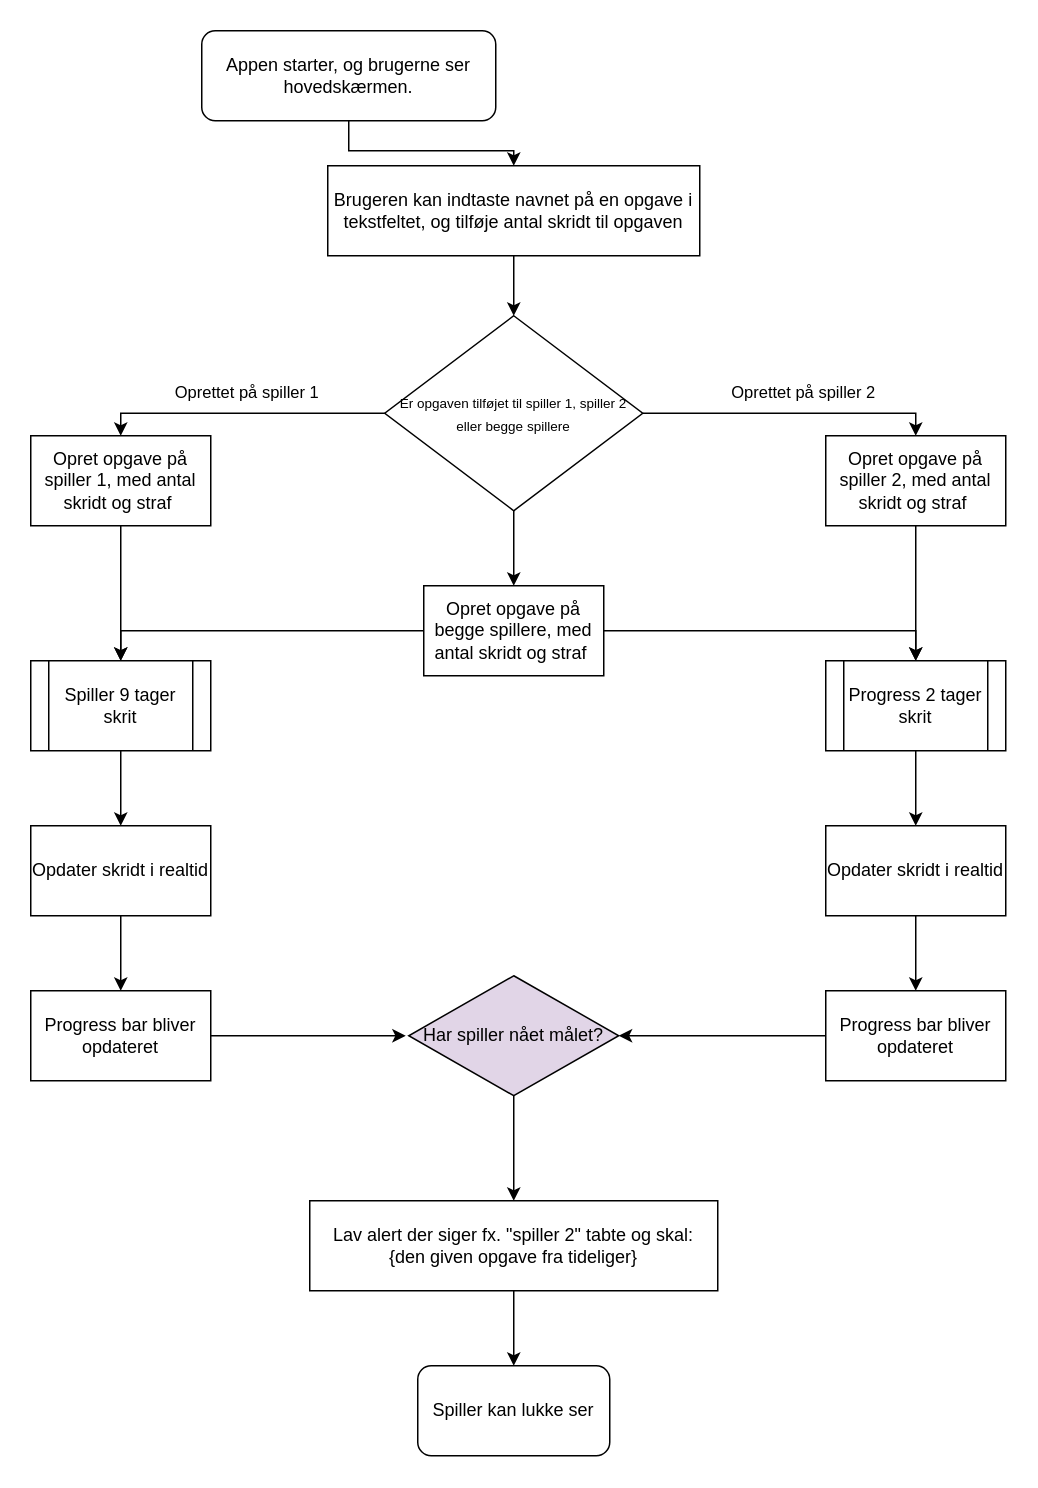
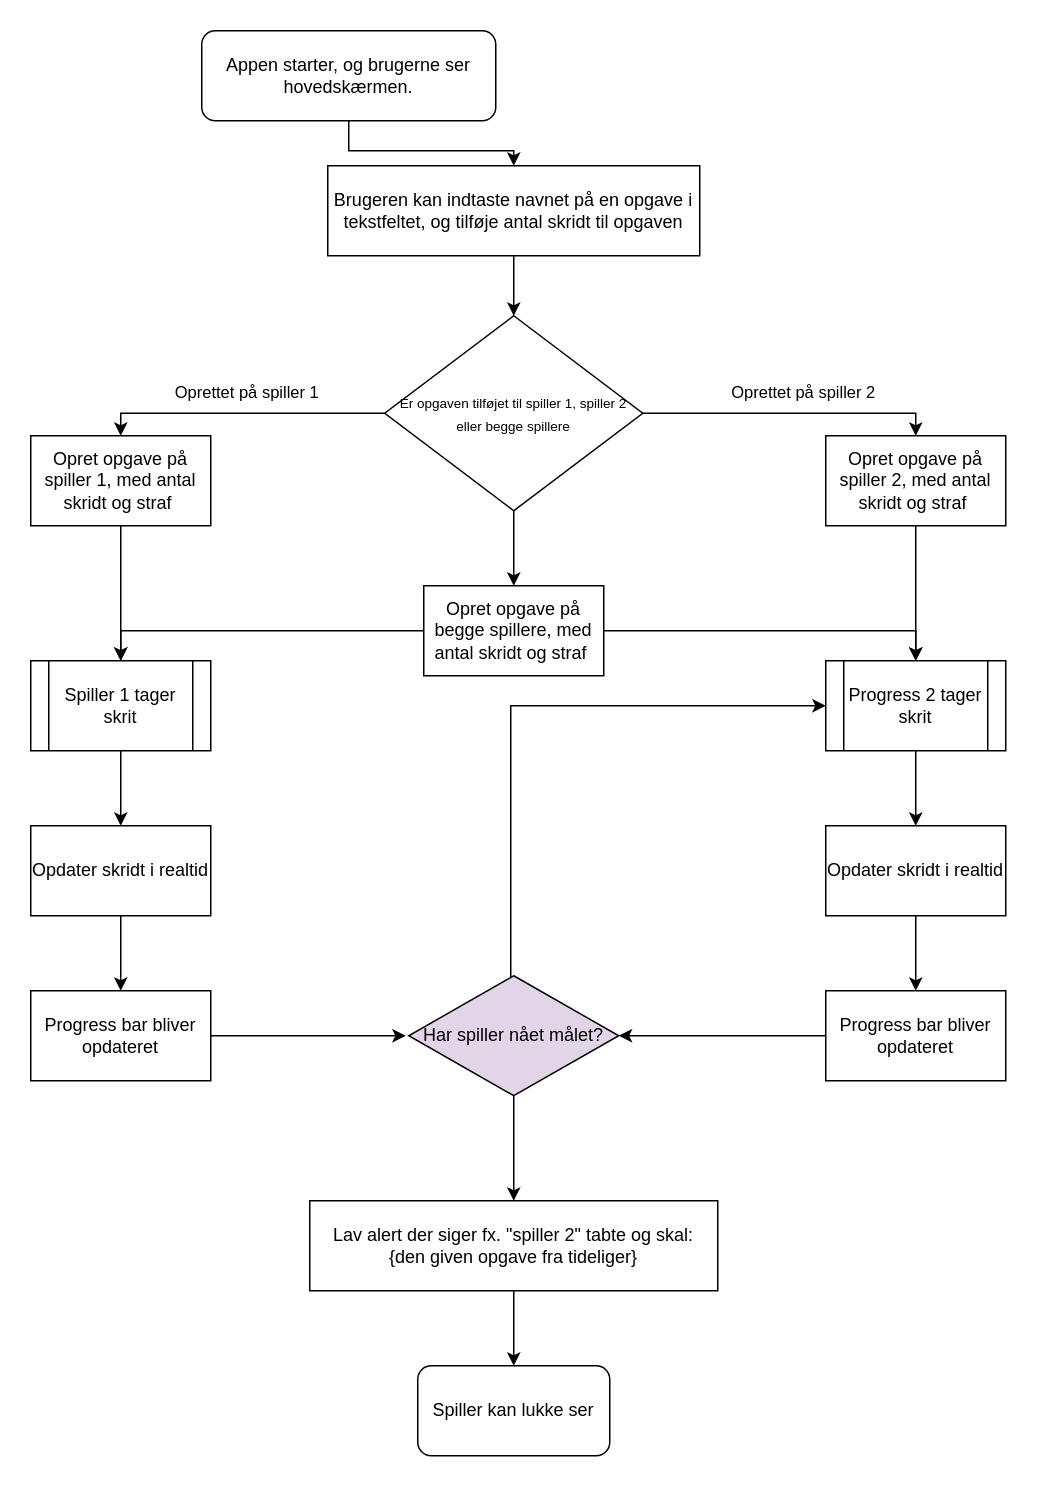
node "Spiller 9 tager skrit": label "Spiller 9 tager skrit" -> "Spiller 1 tager skrit"
edge "Har spiller nået målet?" -> "Progress 2 tager skrit": added
